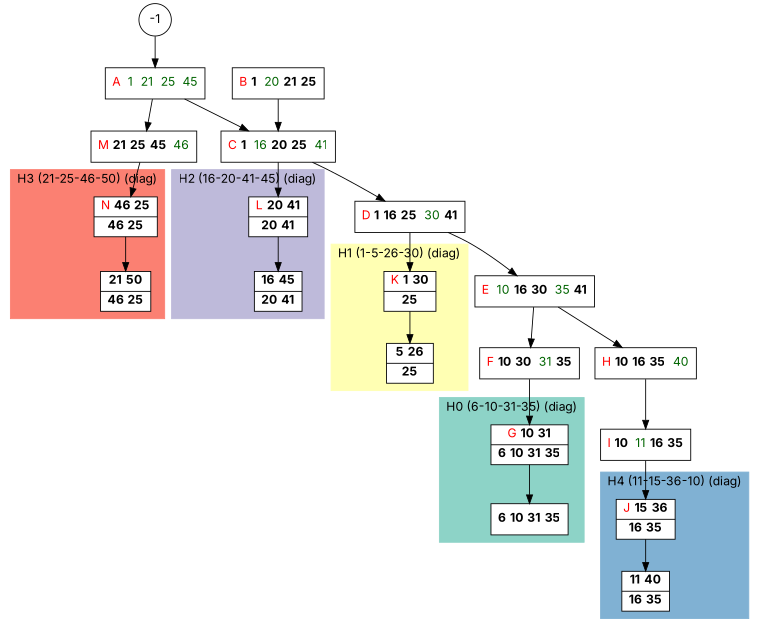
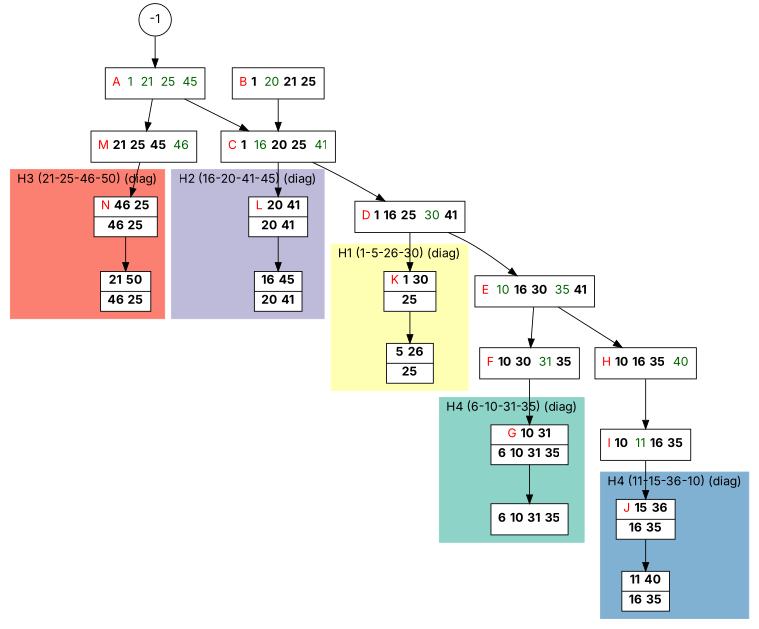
cluster "H0 (6-10-31-35) (diag)": label "H0 (6-10-31-35) (diag)" -> "H4 (6-10-31-35) (diag)"
